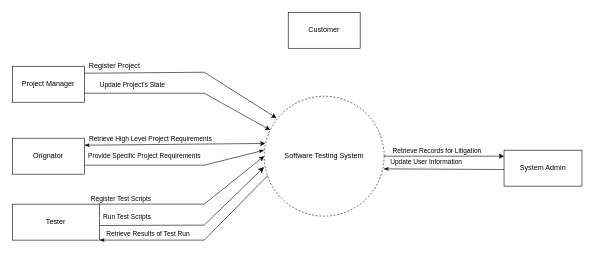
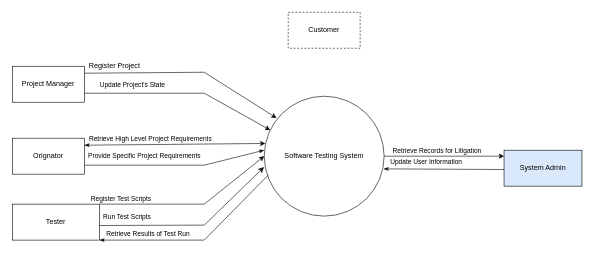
node "Customer": style solid -> dashed
node "Software Testing System": style dashed -> solid
node "System Admin": fillcolor #ffffff -> #dae8fc
